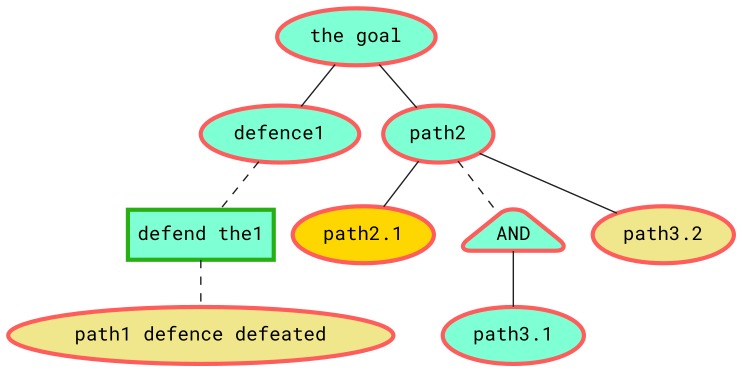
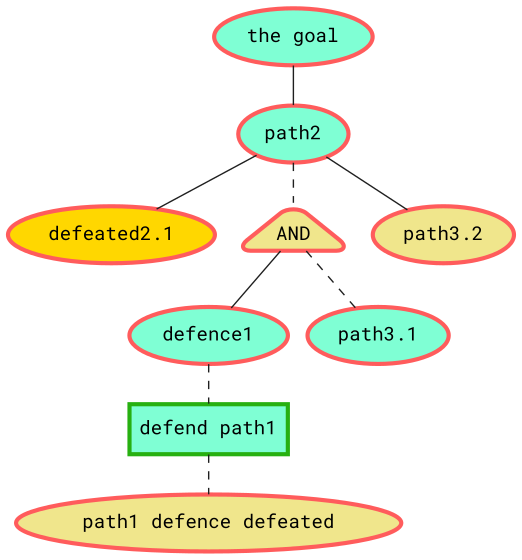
edge "the goal" -- "defence1": now "AND" -- "defence1"
node "defend the1": label "defend the1" -> "defend path1"
node "path2.1": label "path2.1" -> "defeated2.1"
node "AND": fillcolor aquamarine -> khaki
edge "AND" -- "path3.1": style solid -> dashed
